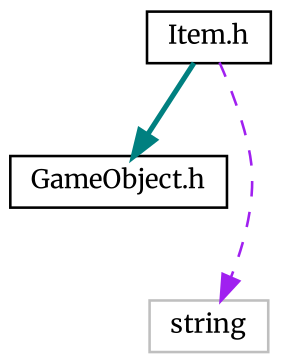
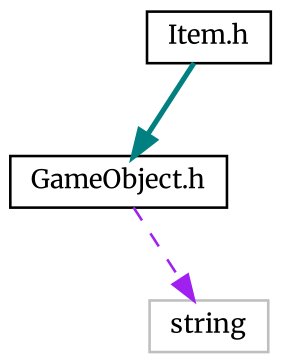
edge "Item.h" -> "string": now "GameObject.h" -> "string"
